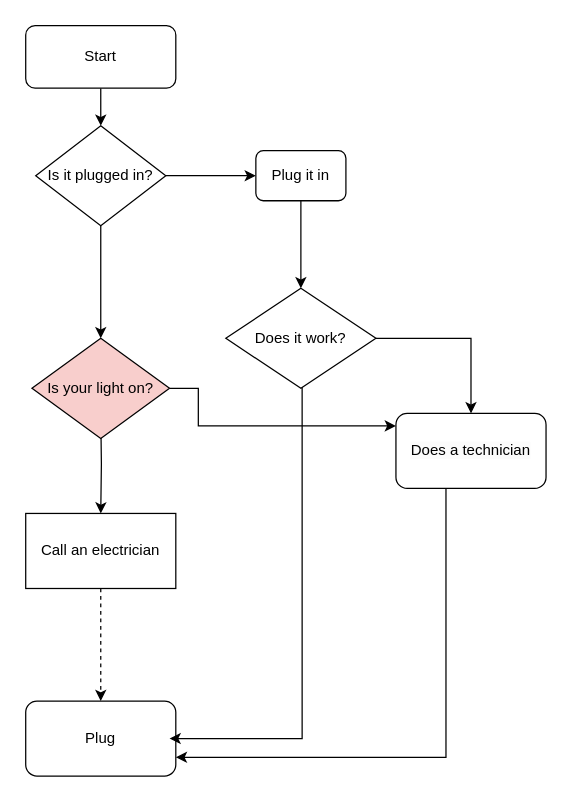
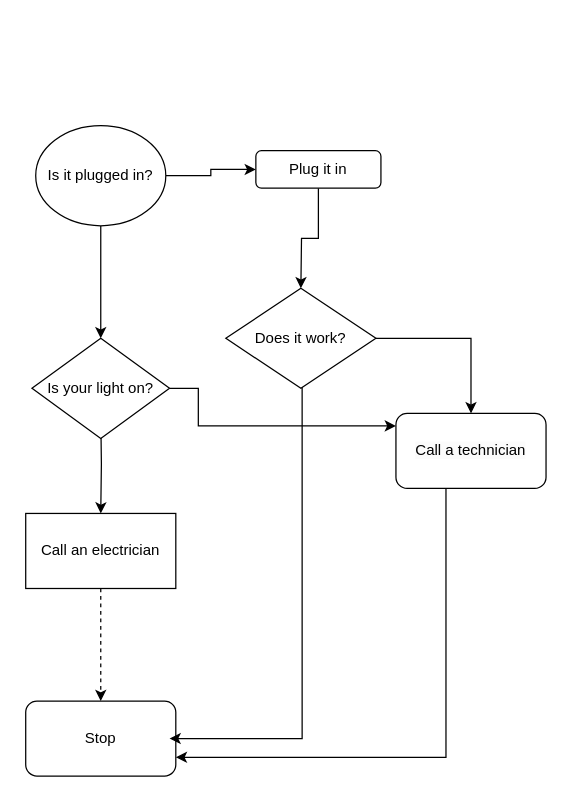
node "Start": removed
edge "Start" -> "Is it plugged in?": removed
node "Is it plugged in?": shape diamond -> ellipse
node "Plug it in": size 90x50 -> 125x38
node "Is your light on?": fillcolor #f8cecc -> #ffffff
node "Does a technician": label "Does a technician" -> "Call a technician"
node "Plug": label "Plug" -> "Stop"
